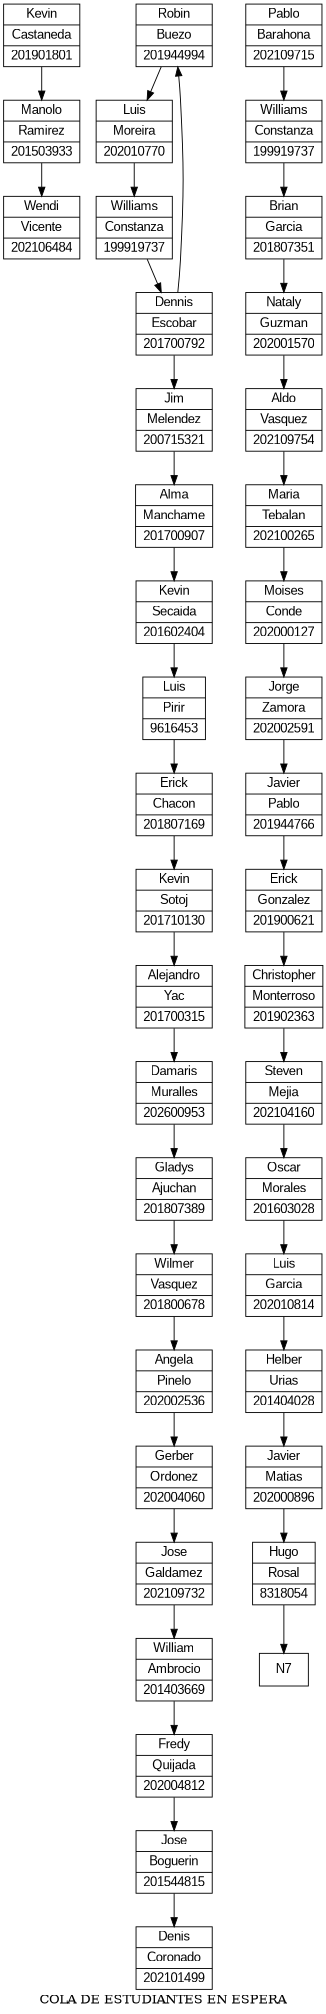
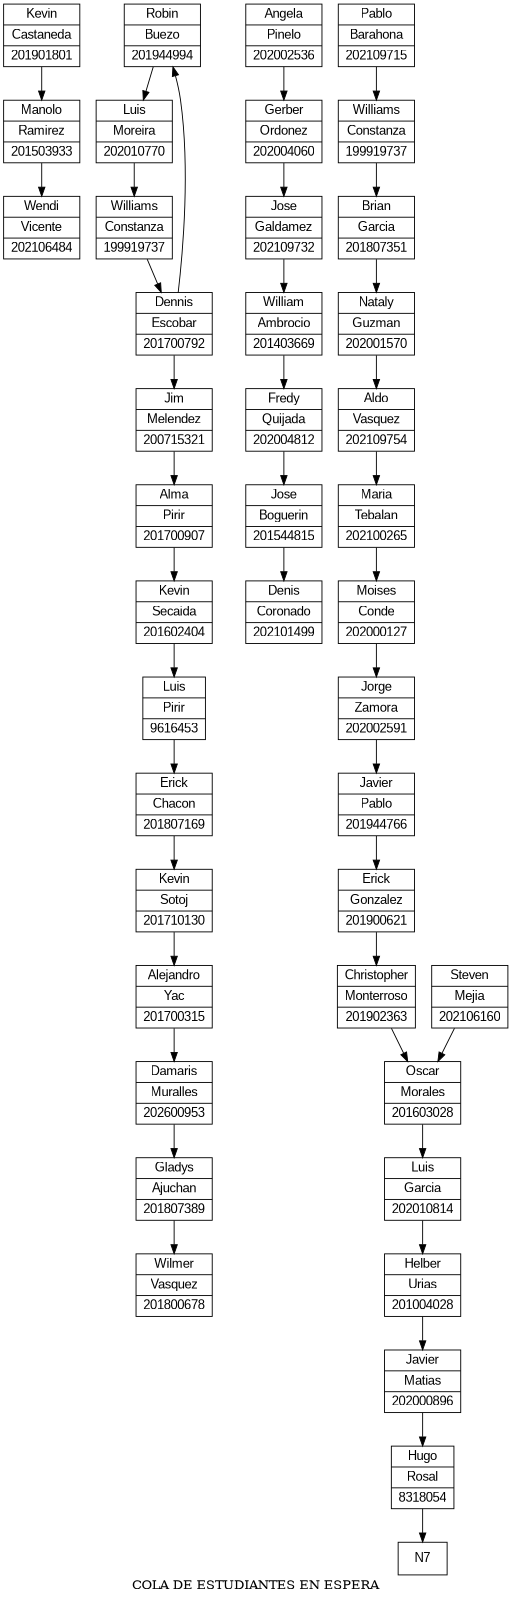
node "Alma": text "Manchame" -> "Pirir"
edge "Christopher" -> "Steven": now "Christopher" -> "Oscar"
node "Steven": text "202104160" -> "202106160"
edge "Wilmer" -> "Angela": removed
node "Helber": text "201404028" -> "201004028"
